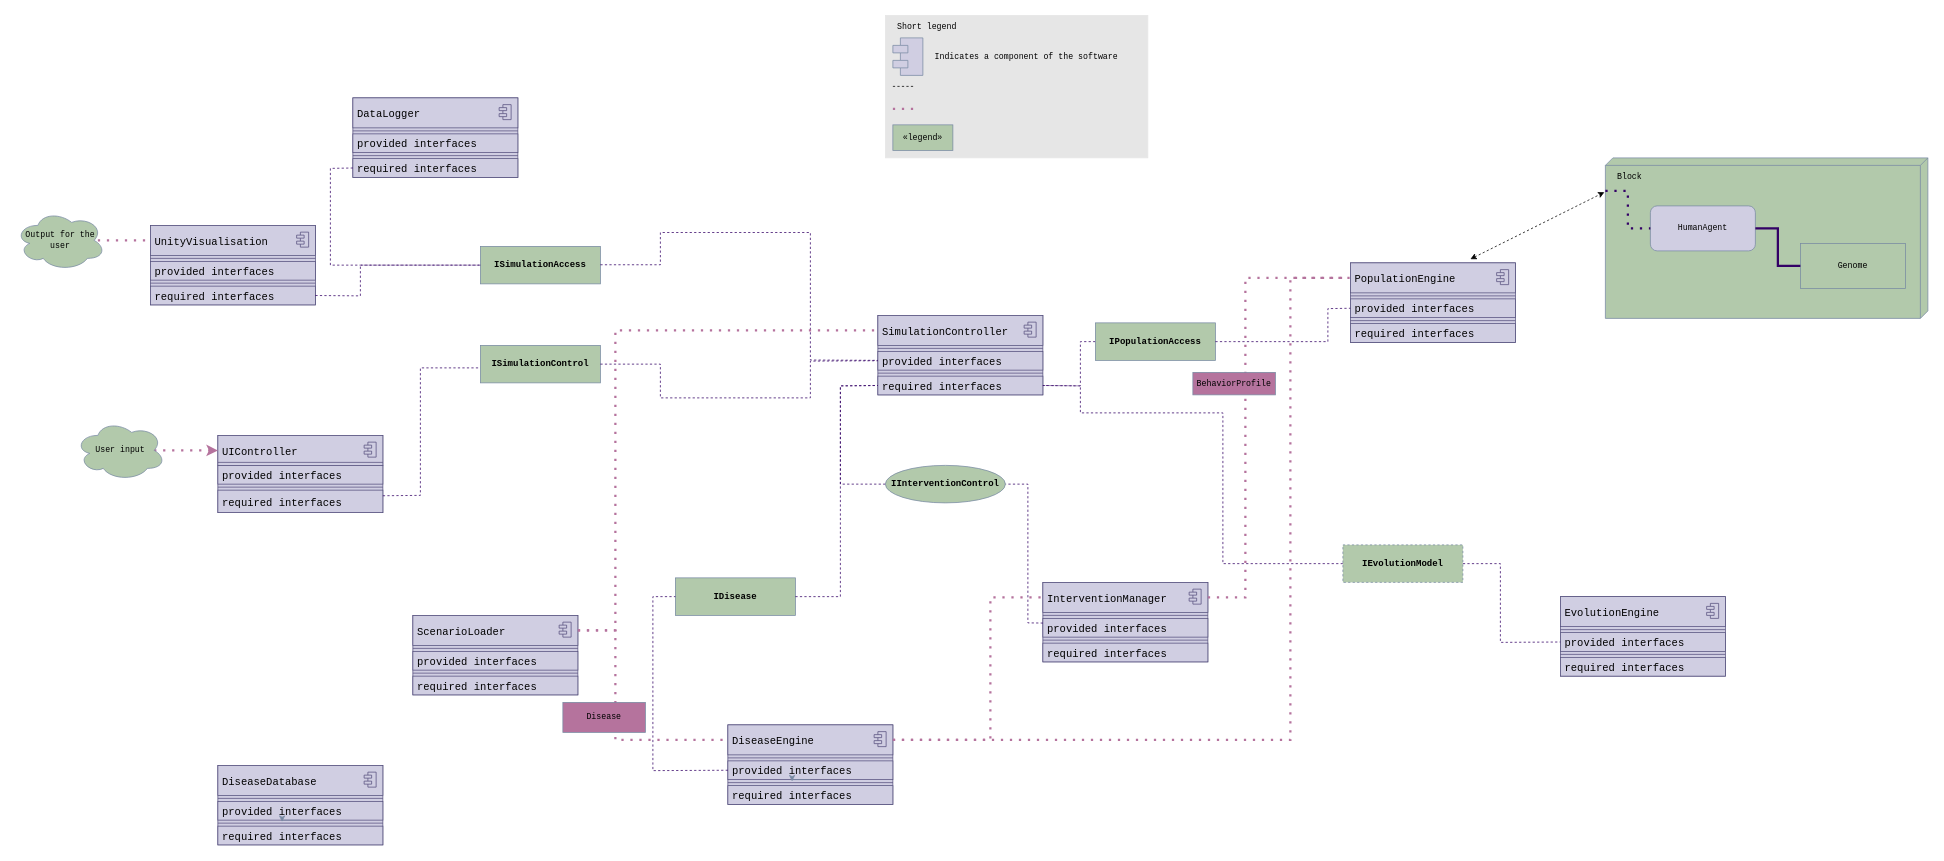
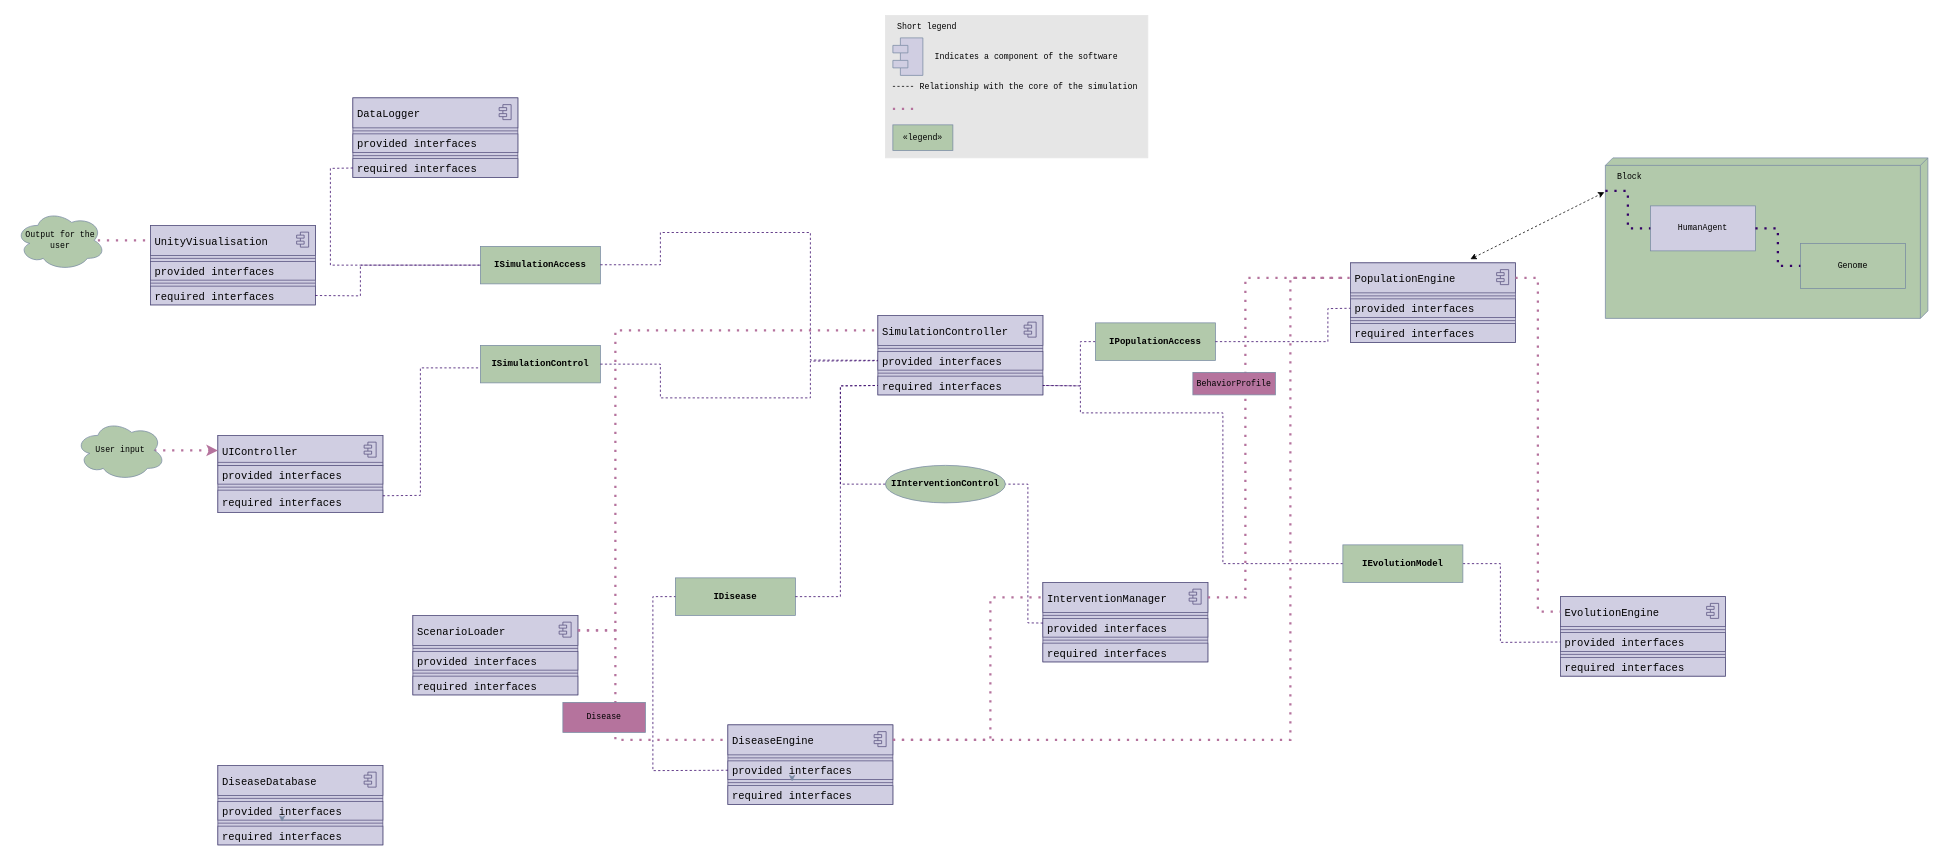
node "Relationship with the core of the simulation": added
node "HumanAgent": shape rounded rectangle -> rectangle
edge "HumanAgent" -- "Genome": style solid -> dashed
edge "PopulationEngine" -- "EvolutionEngine": added
node "IEvolutionModel": style dashed -> solid
